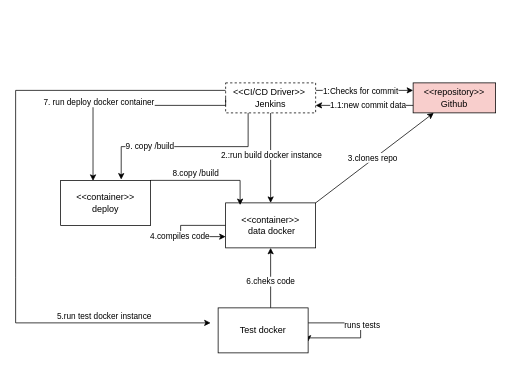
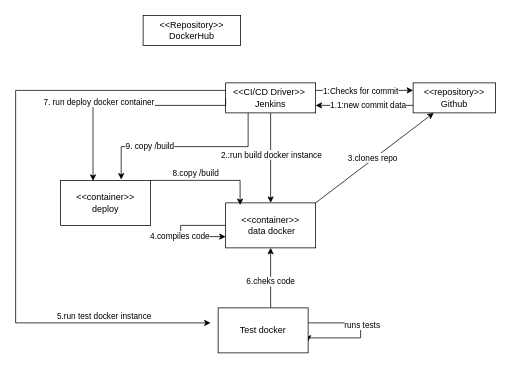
node "<<Repository>> DockerHub": added
node "<<CI/CD Driver>> Jenkins": style dashed -> solid
node "<<repository>> Github": fillcolor #f8cecc -> #ffffff
